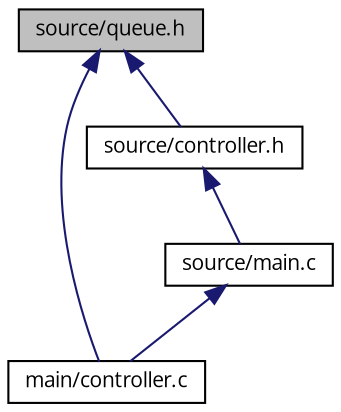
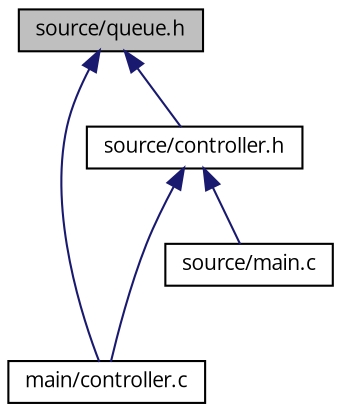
edge "main/controller.c" -> "source/main.c": now "main/controller.c" -> "source/controller.h"
